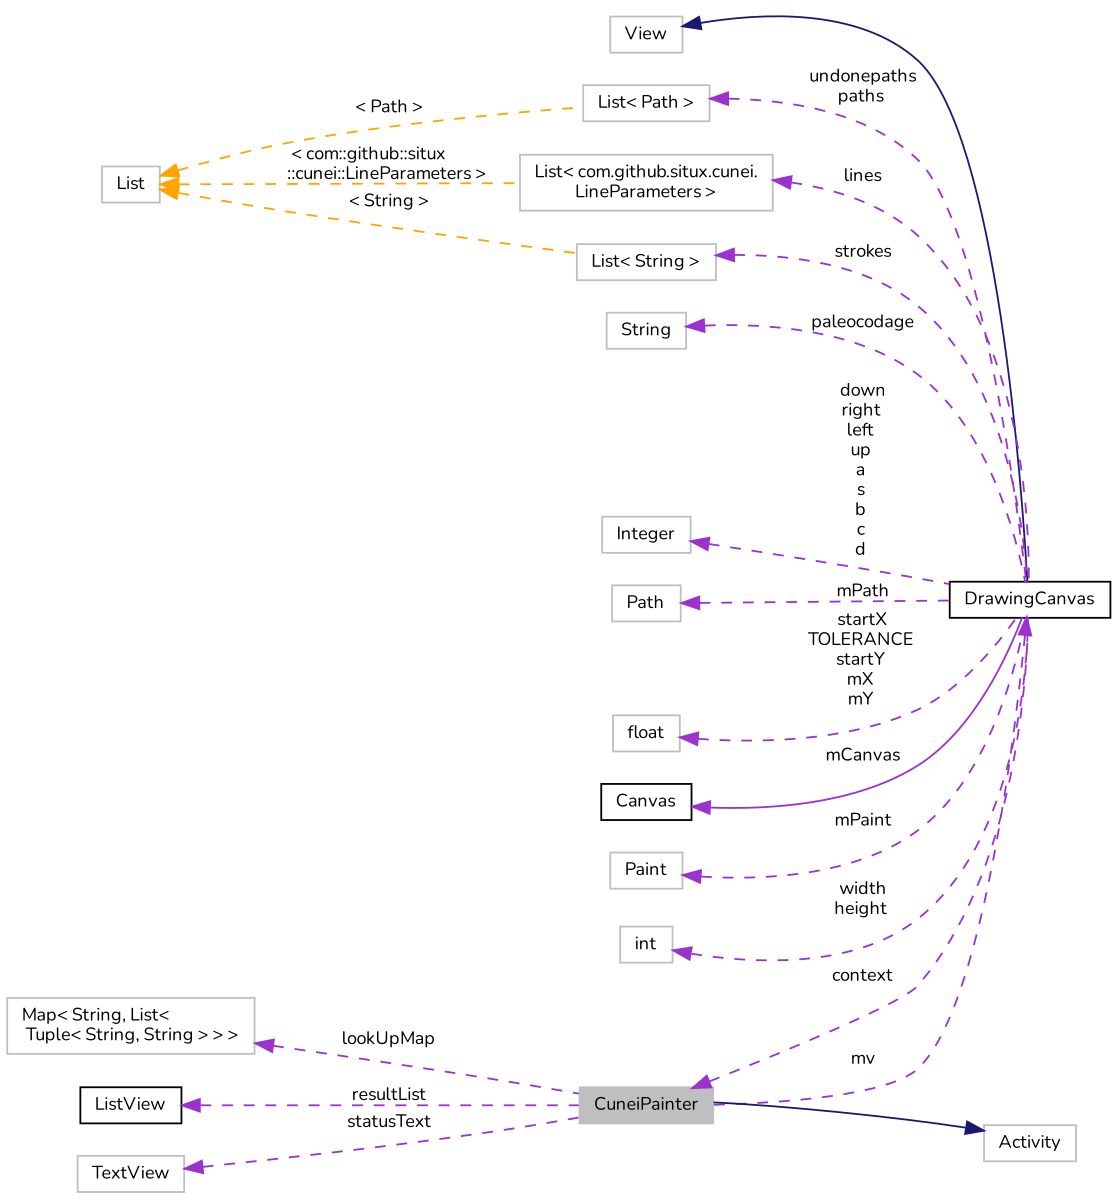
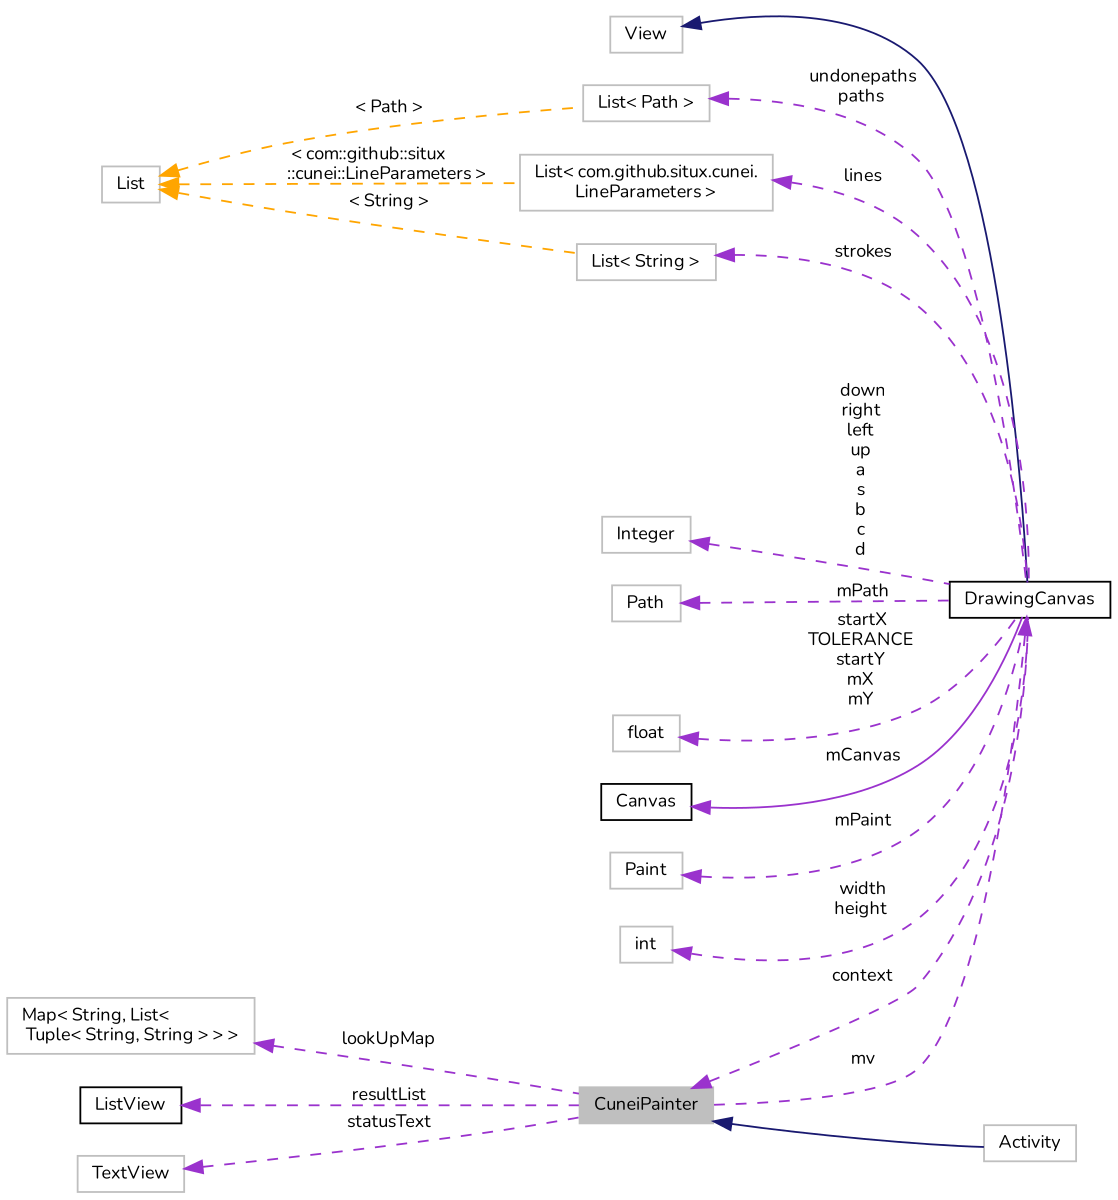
node "String": removed
edge "CuneiPainter" -> "Activity": reversed
